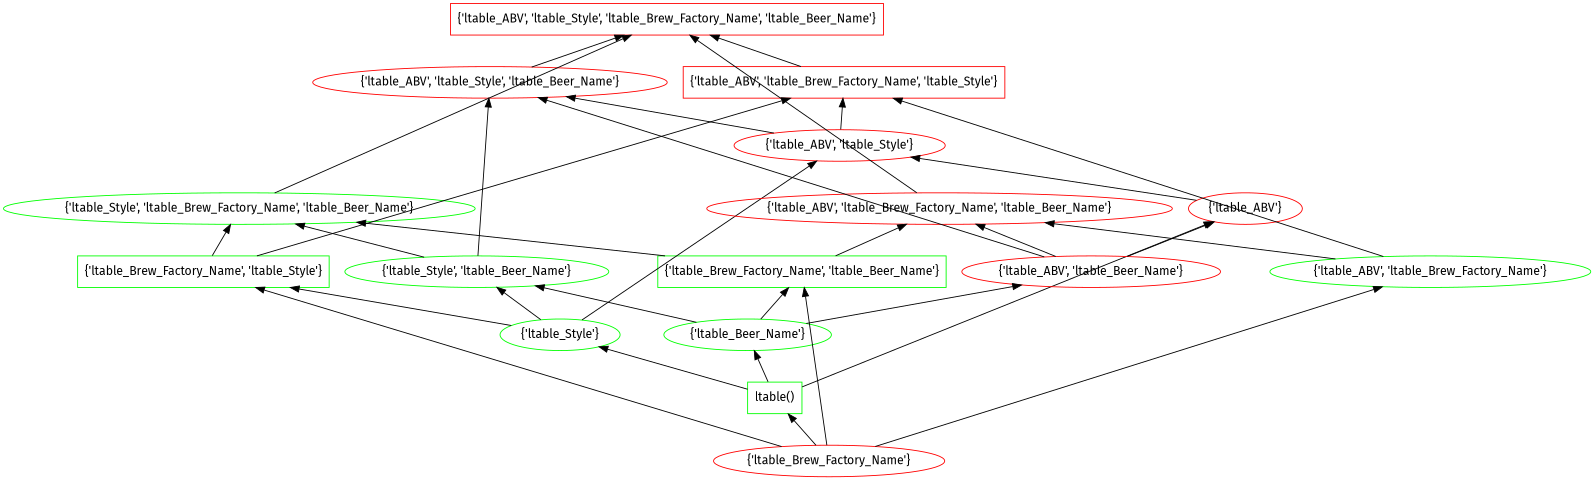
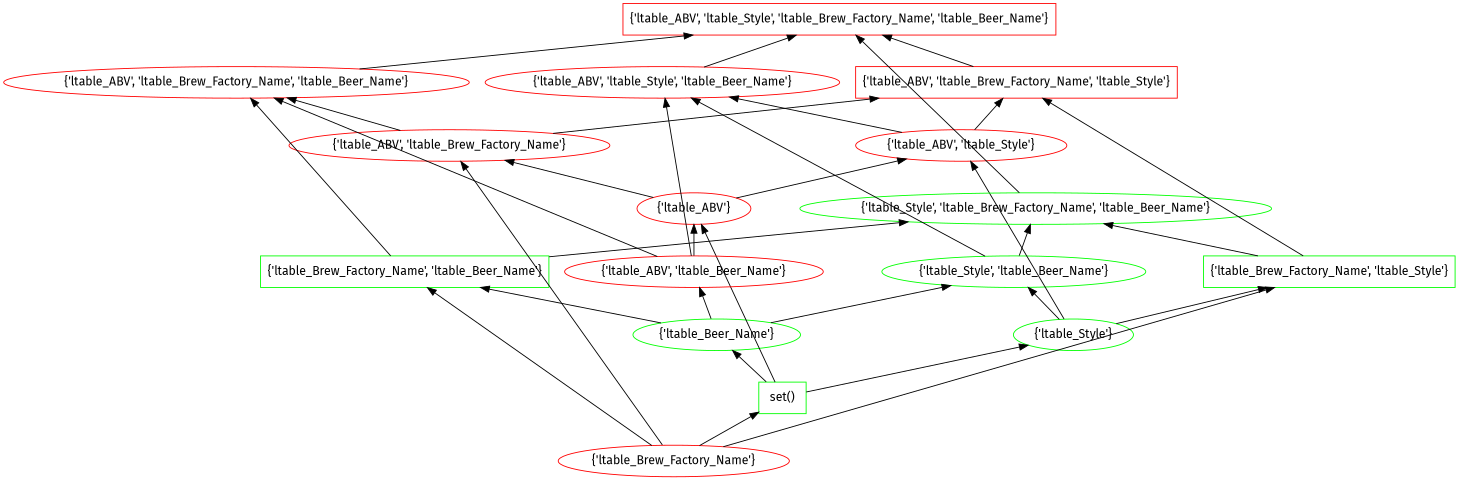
edge "{'ltable_ABV'}" -> "{'ltable_ABV', 'ltable_Brew_Factory_Name'}": added
node "{'ltable_ABV', 'ltable_Brew_Factory_Name'}": color green -> red
node "ltable()": label "ltable()" -> "set()"
